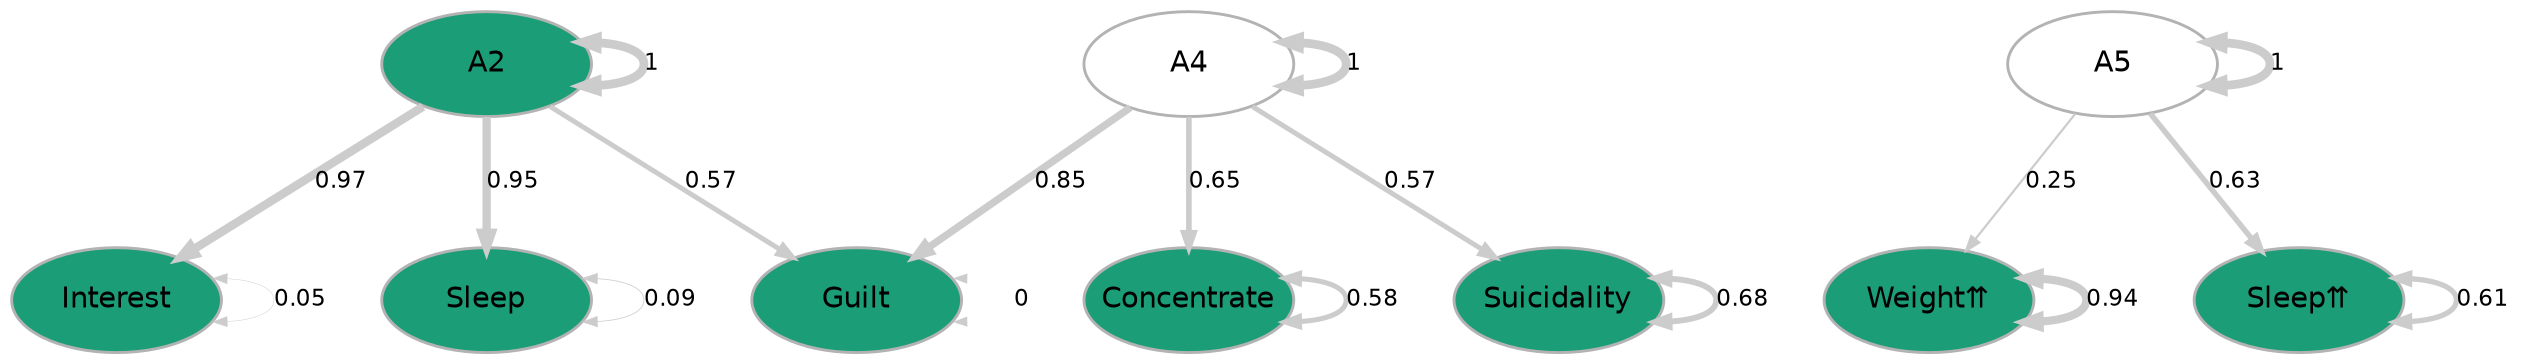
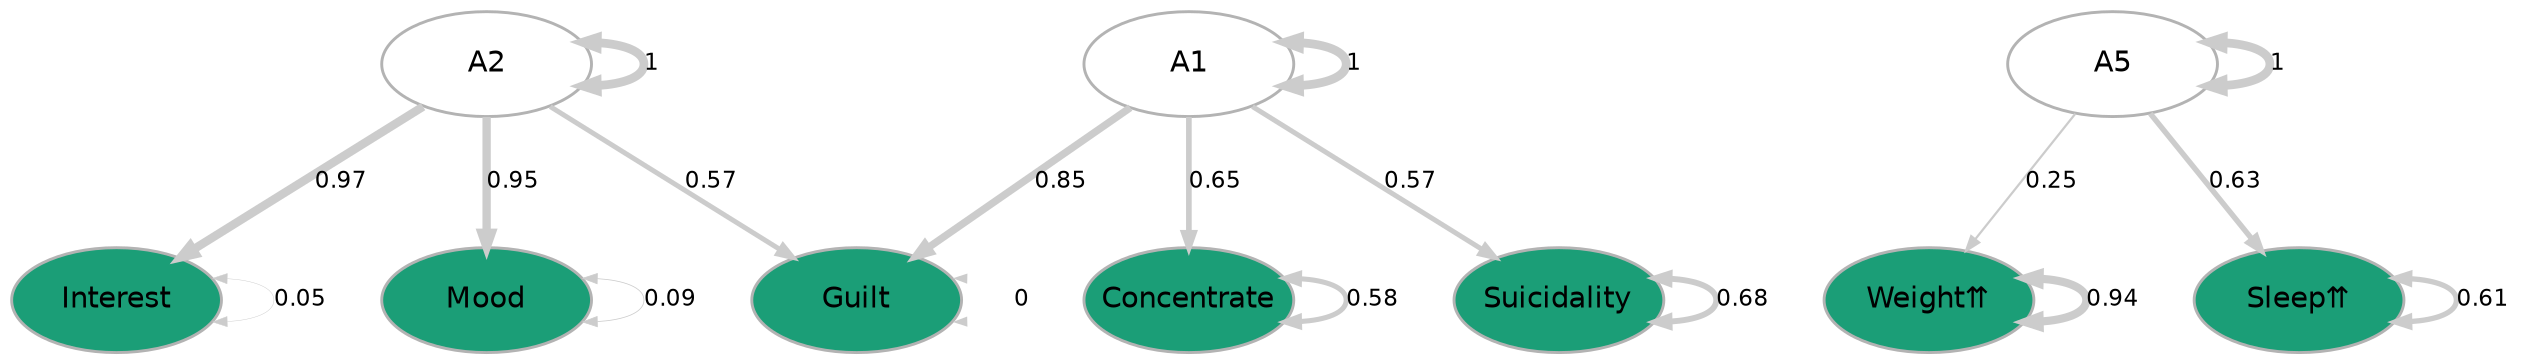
node "A2": fillcolor #1b9e77 -> white
node "A4": label "A4" -> "A1"
node "Sleep": label "Sleep" -> "Mood"
